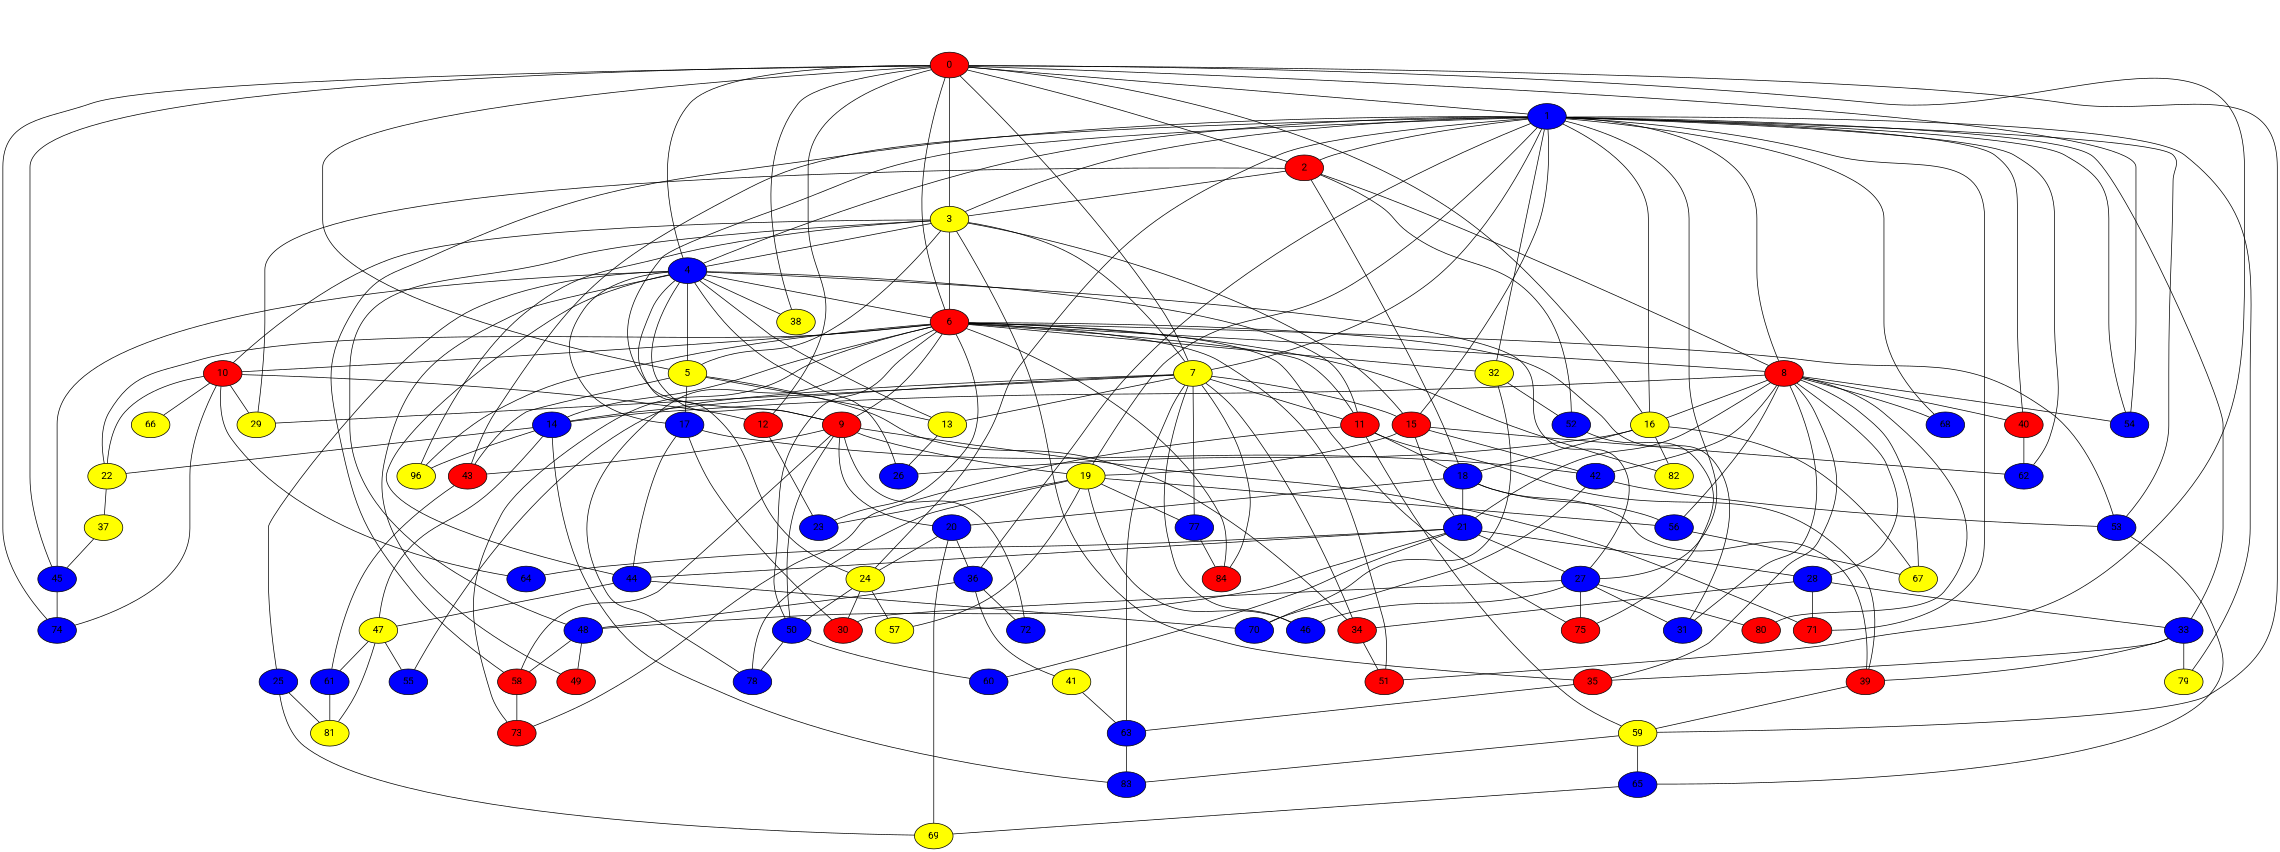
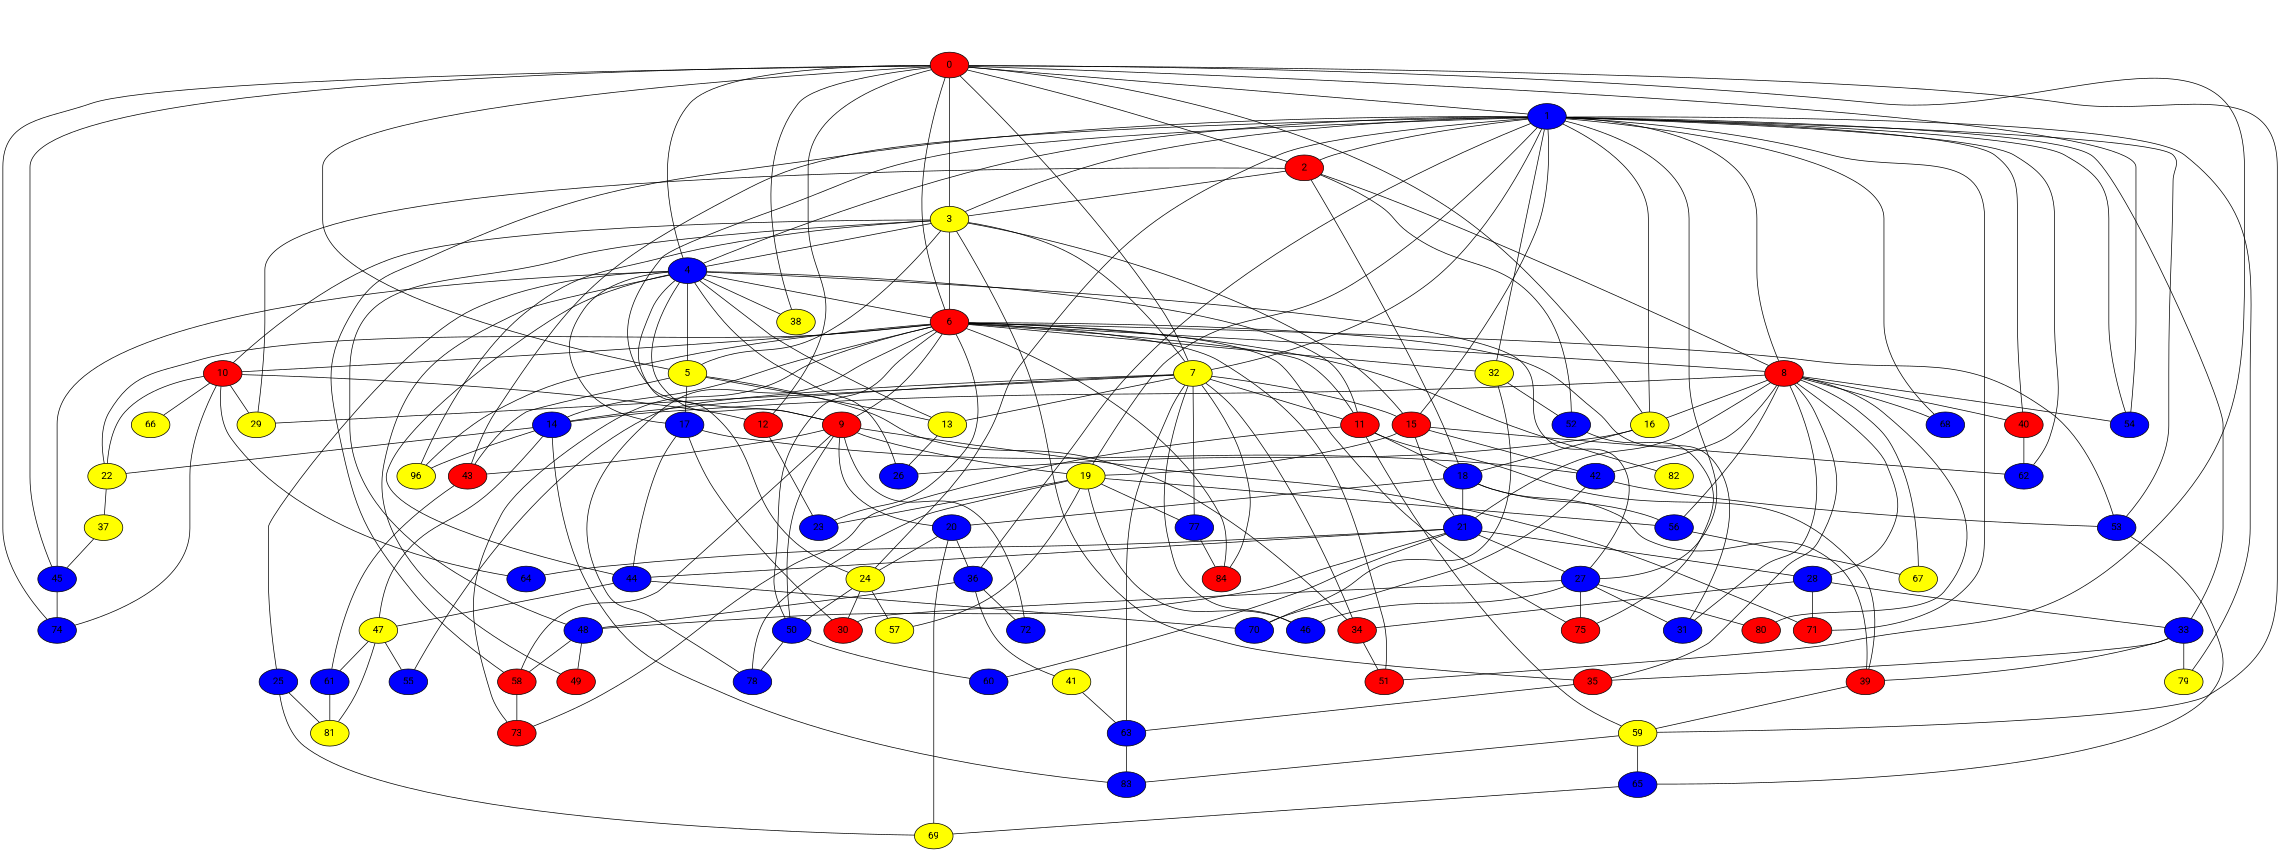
edge "16" -- "82": removed
edge "16" -- "67": removed
